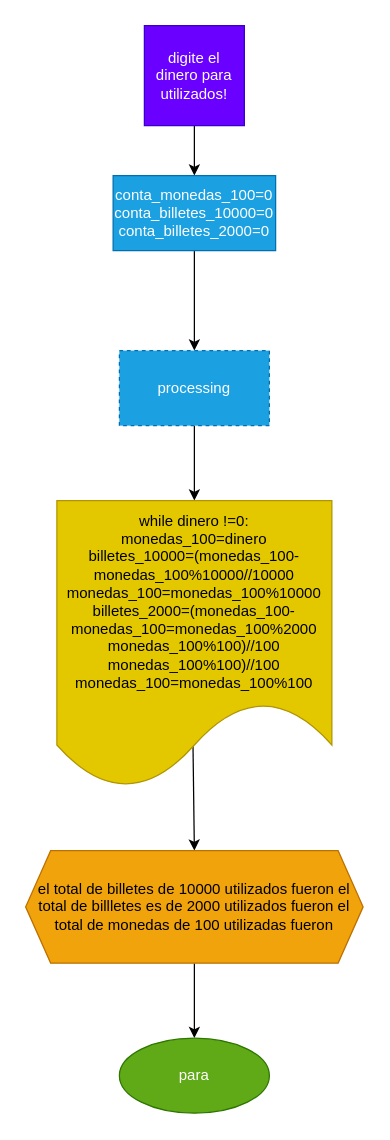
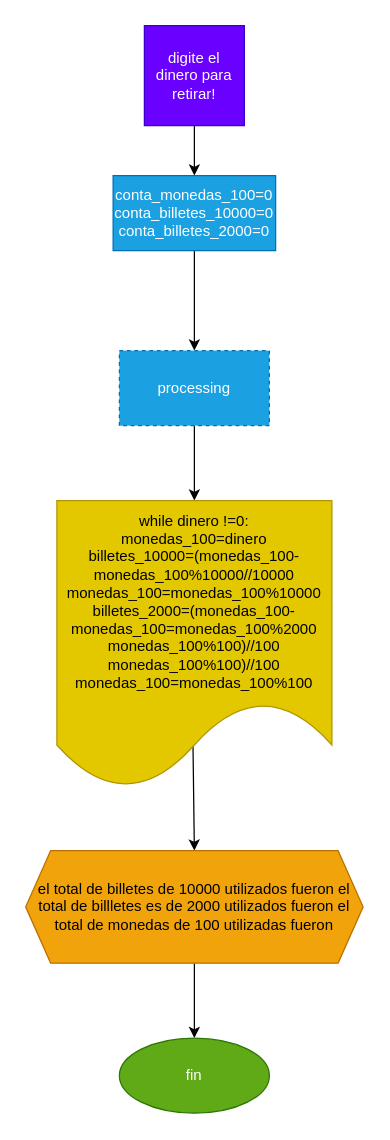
node "digite el dinero para utilizados!": label "digite el dinero para utilizados!" -> "digite el dinero para retirar!"
node "para": label "para" -> "fin"
